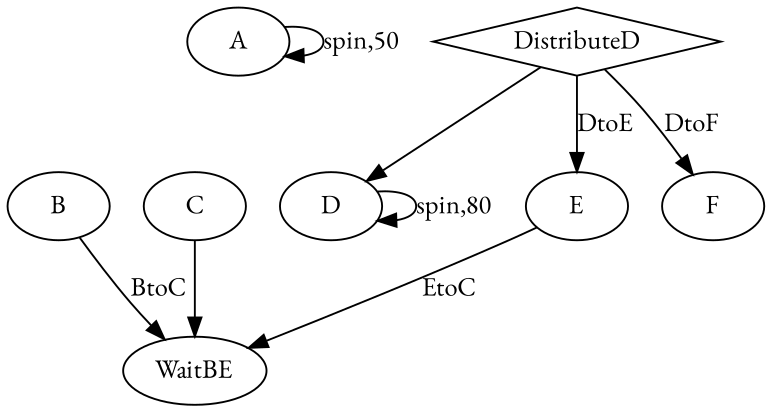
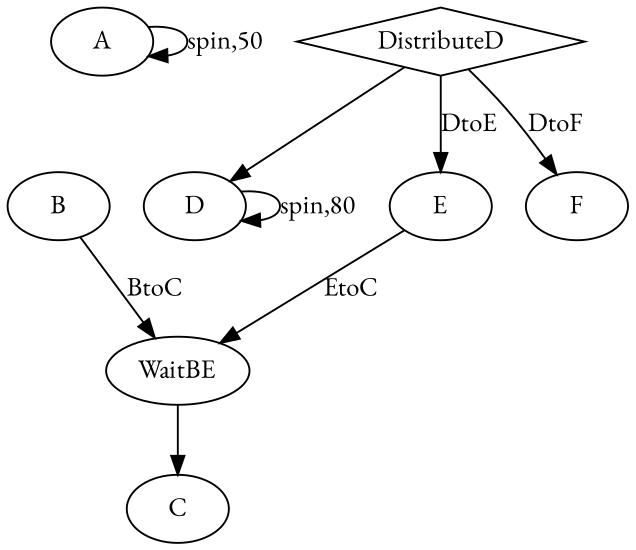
edge "C" -> "WaitBE": reversed
